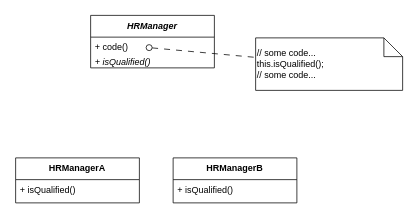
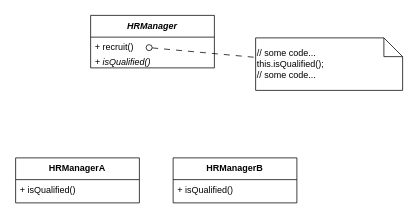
node "+ code()": label "+ code()" -> "+ recruit()"
